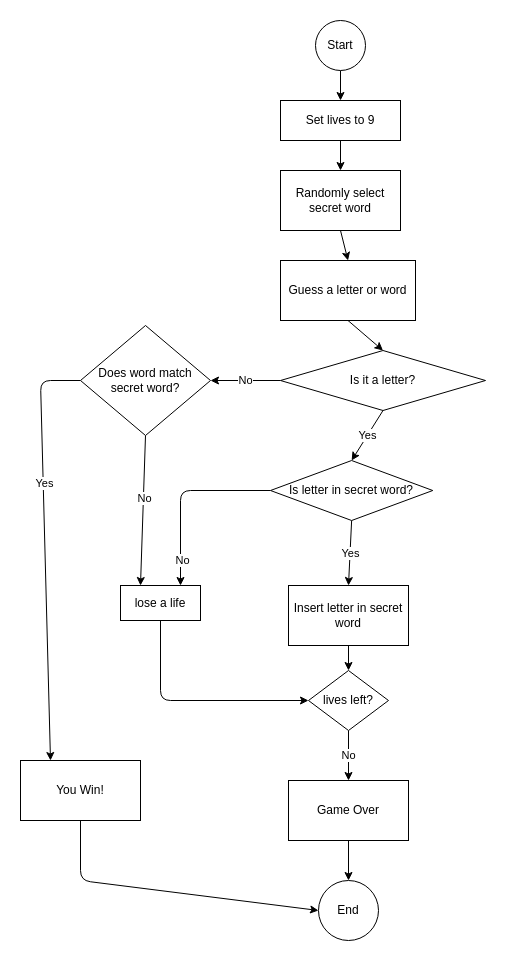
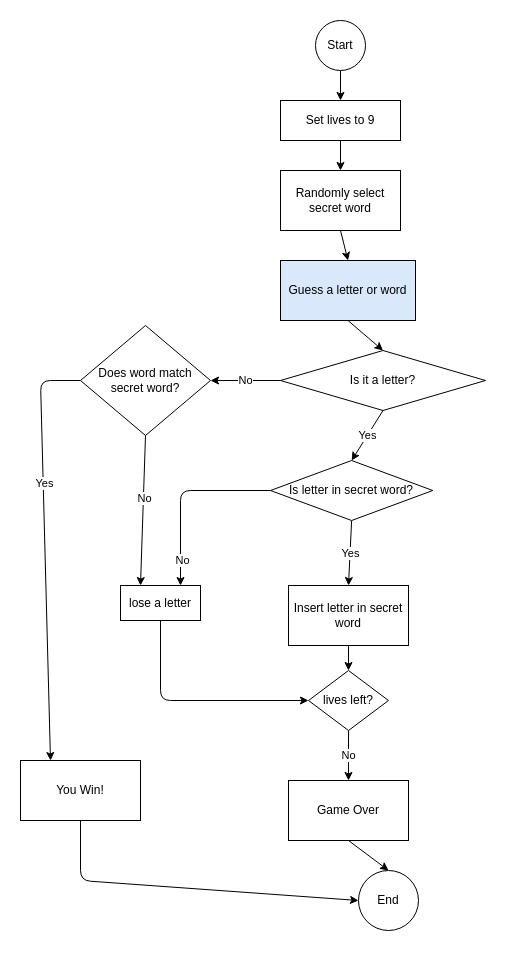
node "Guess a letter or word": fillcolor #ffffff -> #dae8fc
node "lose a life": label "lose a life" -> "lose a letter"
node "End": moved (349, 911) -> (389, 901)
